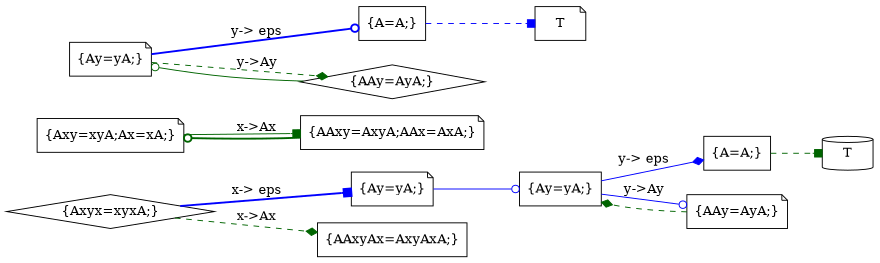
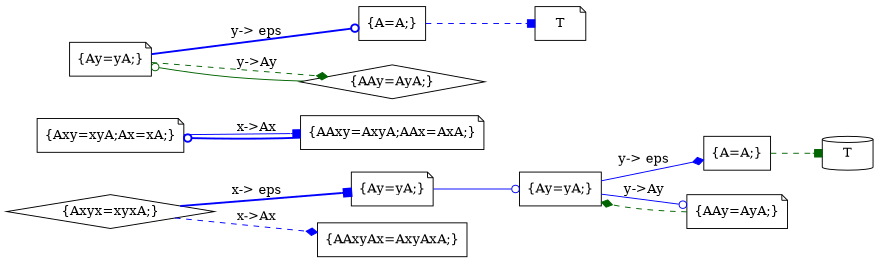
edge "{Axy=xyA;Ax=xA;}" -> "{AAxy=AxyA;AAx=AxA;}": color darkgreen -> blue
edge "{AAxy=AxyA;AAx=AxA;}" -> "{Axy=xyA;Ax=xA;}": color darkgreen -> blue
edge "{Axyx=xyxA;}" -> "{AAxyAx=AxyAxA;}": color darkgreen -> blue
